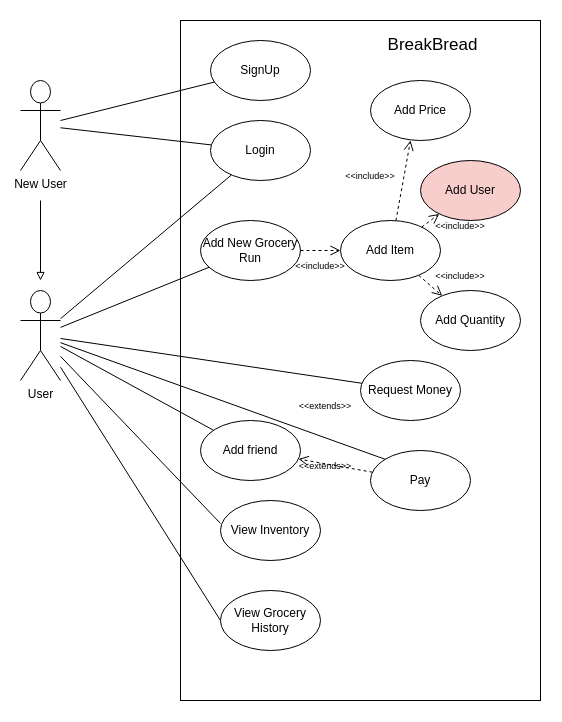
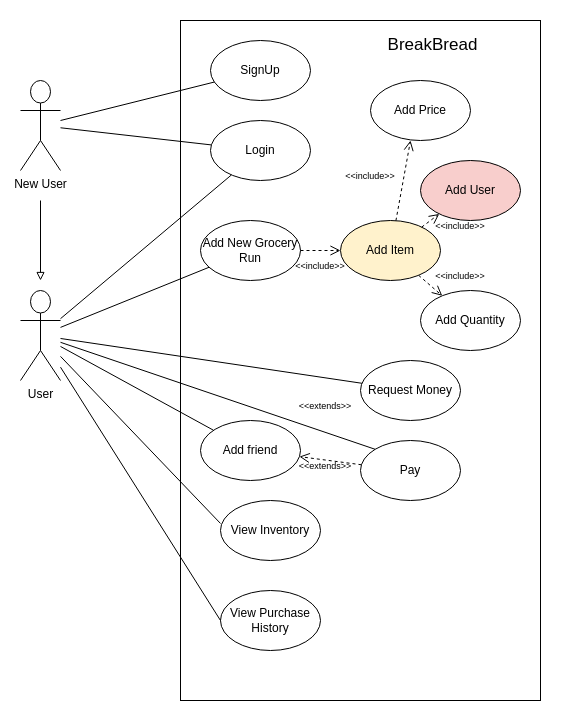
node "Add Item": fillcolor #ffffff -> #fff2cc
node "Pay": moved (421, 481) -> (411, 471)
node "View Grocery History": label "View Grocery History" -> "View Purchase History"
